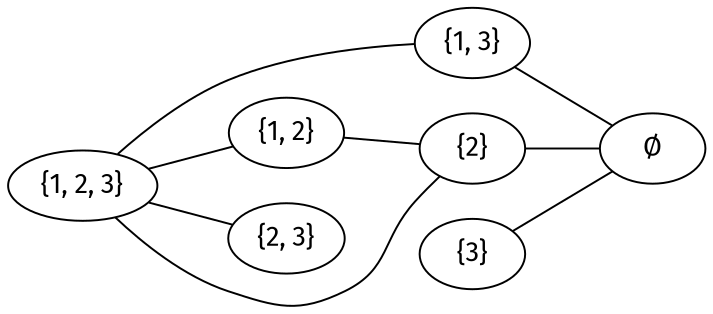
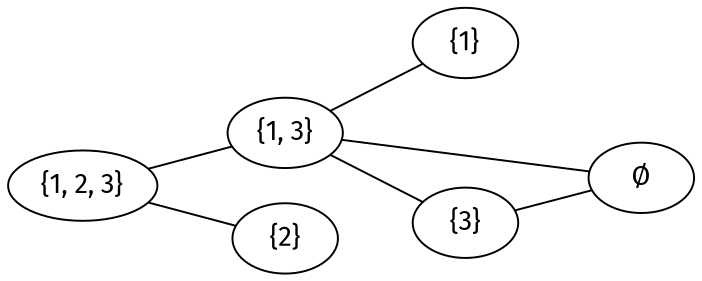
node "{1}": added
node "{1, 2}": removed
edge "{2}" -- "Ø": removed
edge "{1, 3}" -- "{3}": added
node "{2, 3}": removed
